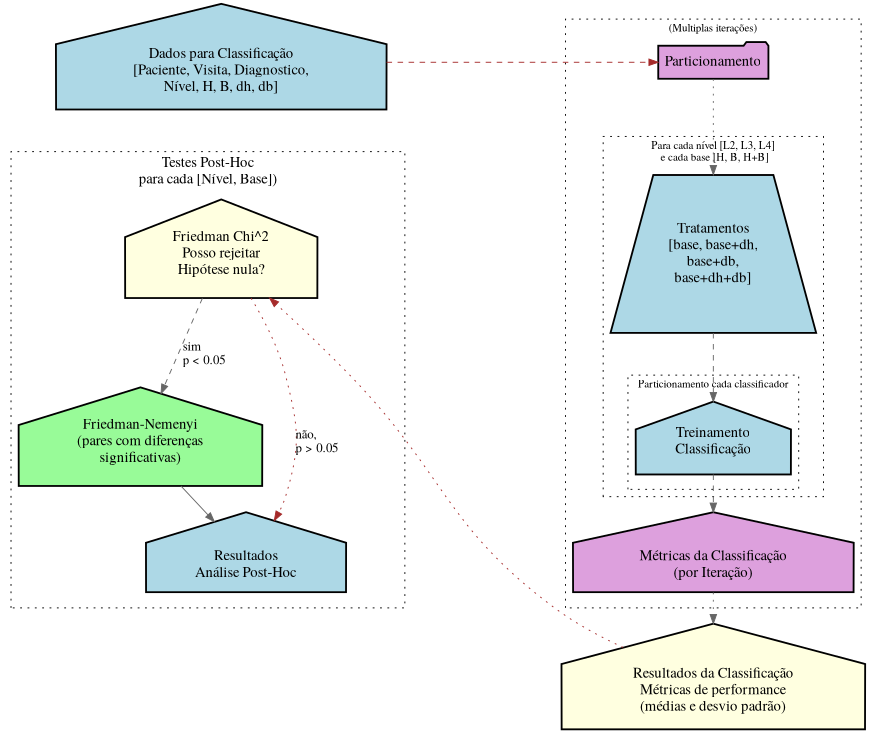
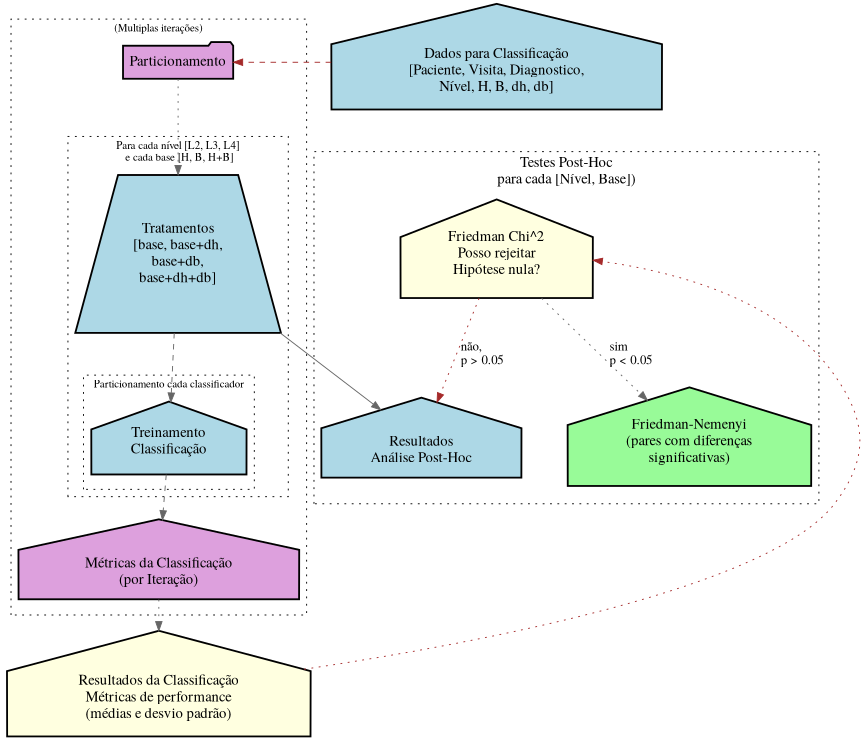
edge "Friedman Chi^2 Posso rejeitar Hipótese nula?" -> "Friedman-Nemenyi (pares com diferenças significativas)": style dashed -> dotted
edge "Friedman-Nemenyi (pares com diferenças significativas)" -> "Resultados Análise Post-Hoc": now "Tratamentos [base, base+dh, base+db, base+dh+db]" -> "Resultados Análise Post-Hoc"
